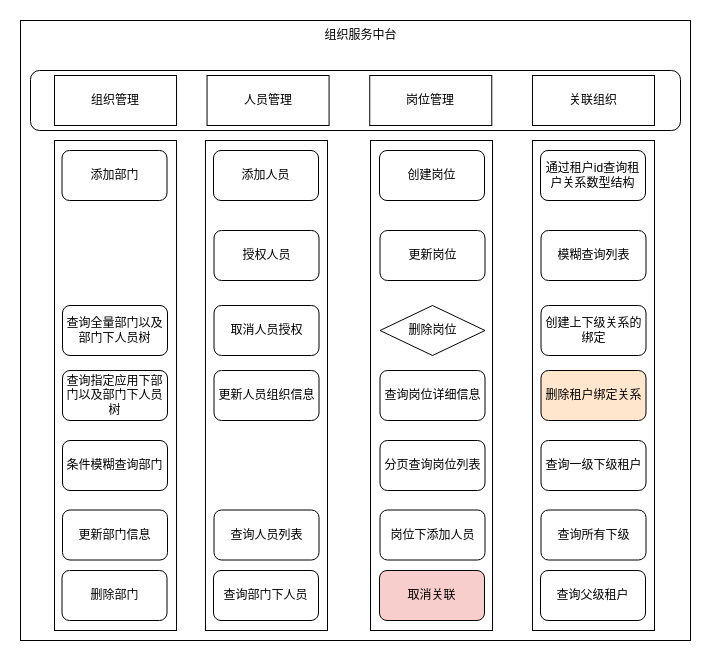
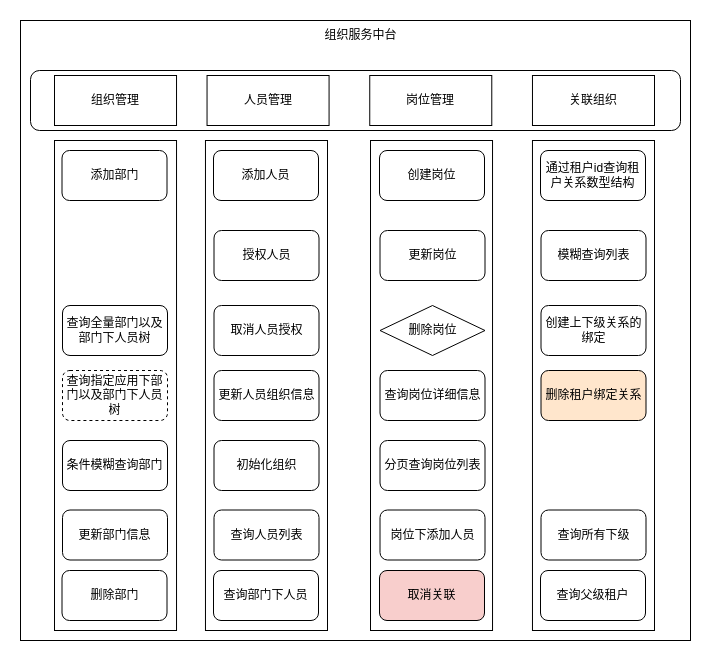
node "查询指定应用下部门以及部门下人员树": style solid -> dashed
node "初始化组织": added
node "查询一级下级租户": removed
